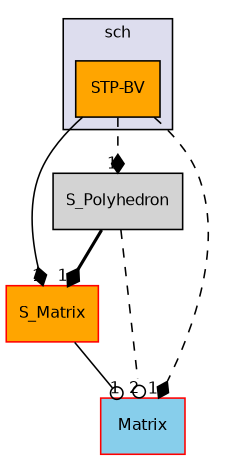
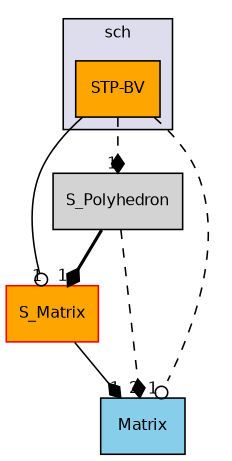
edge "STP-BV" -> "S_Matrix": arrowhead diamond -> odot
edge "STP-BV" -> "Matrix": arrowhead diamond -> odot
edge "S_Polyhedron" -> "Matrix": arrowhead odot -> diamond
edge "S_Matrix" -> "Matrix": arrowhead odot -> diamond
node "Matrix": color red -> black
